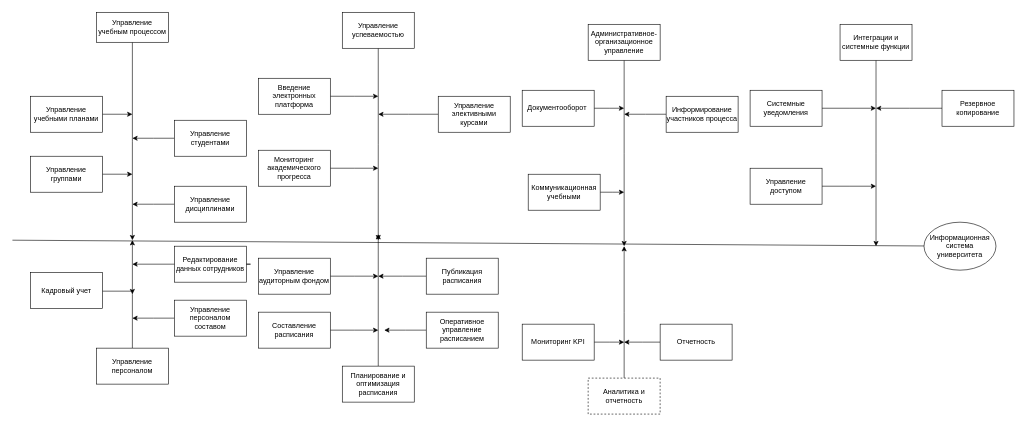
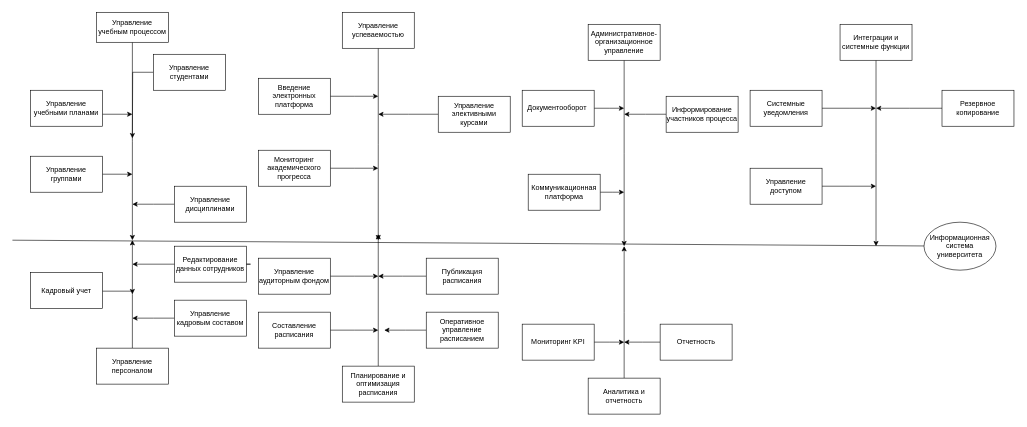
node "Управление учебными планами": moved (66, 114) -> (66, 108)
node "Управление студентами": moved (210, 138) -> (189, 72)
node "Коммуникационная учебными": label "Коммуникационная учебными" -> "Коммуникационная платформа"
node "Управление персоналом составом": label "Управление персоналом составом" -> "Управление кадровым составом"
node "Аналитика и отчетность": style dashed -> solid
